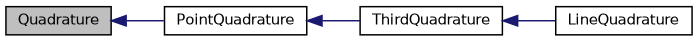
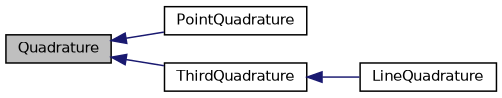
edge "ThirdQuadrature" -> "PointQuadrature": now "ThirdQuadrature" -> "Quadrature"
